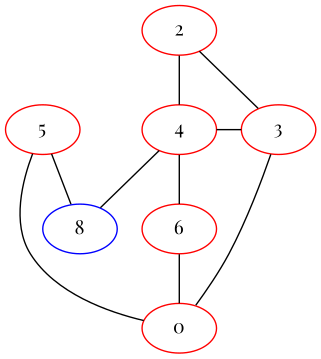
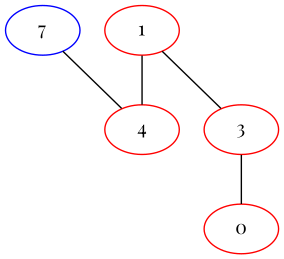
node "2": label "2" -> "1"
node "5": removed
edge "4" -- "3": removed
node "8": label "8" -> "7"
node "6": removed
